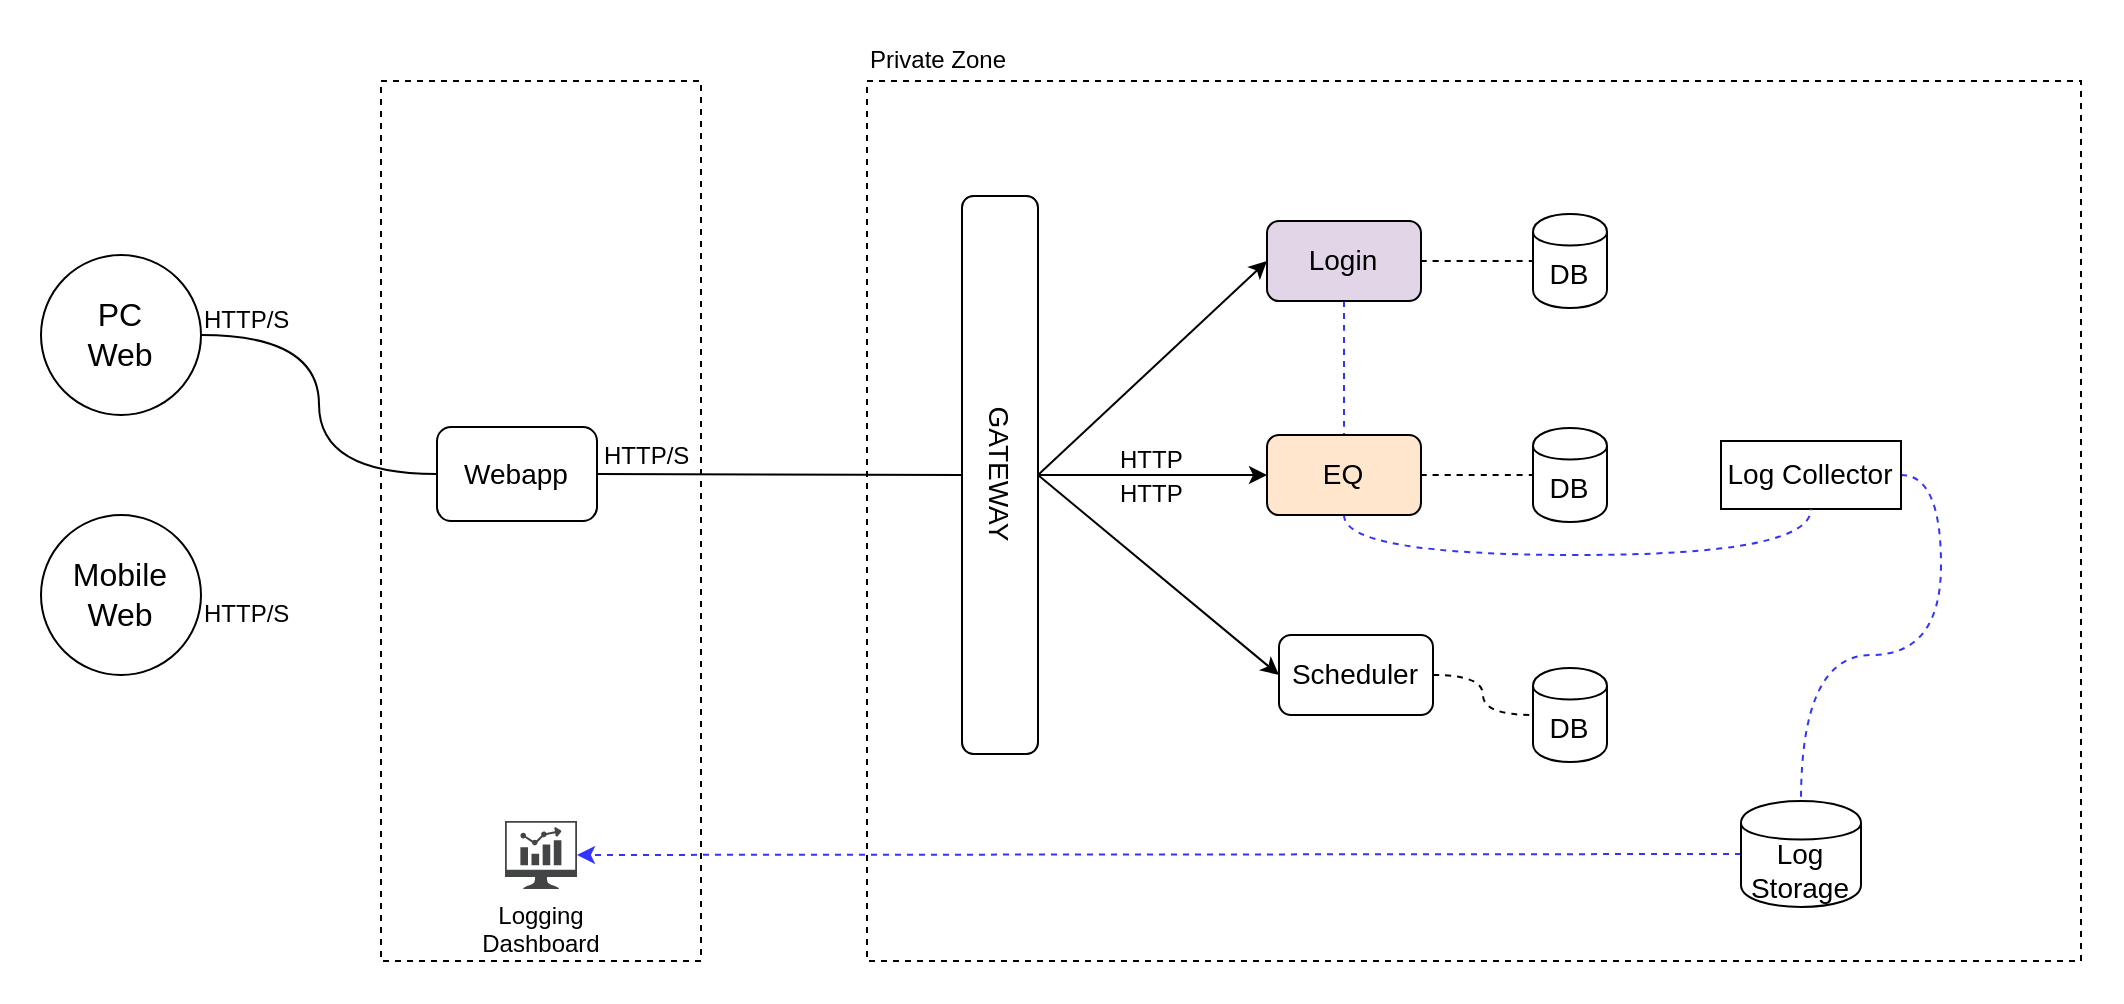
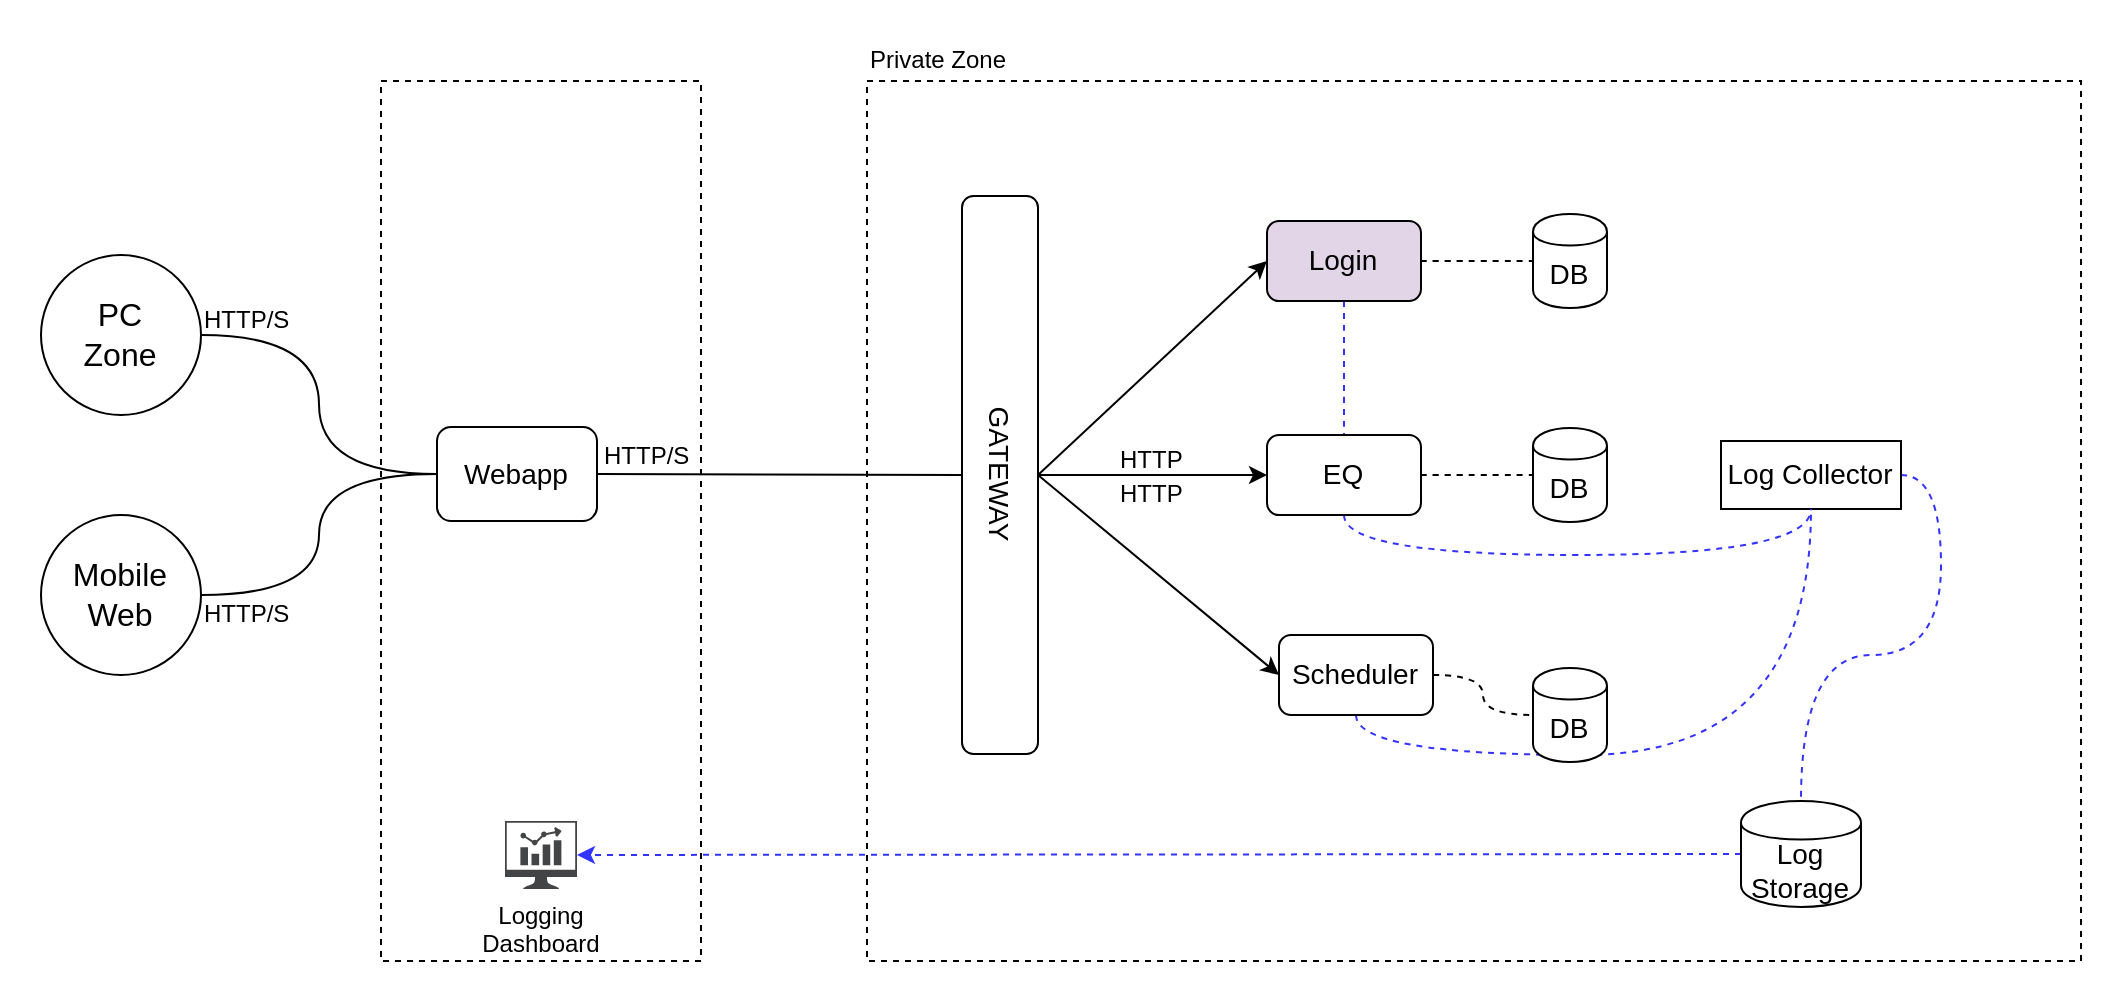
node "PC Web": label "PC Web" -> "PC Zone"
node "EQ": fillcolor #ffe6cc -> #ffffff
edge "Webapp" -- "Mobile Web": added
edge "Log Collector" -- "Scheduler": added
